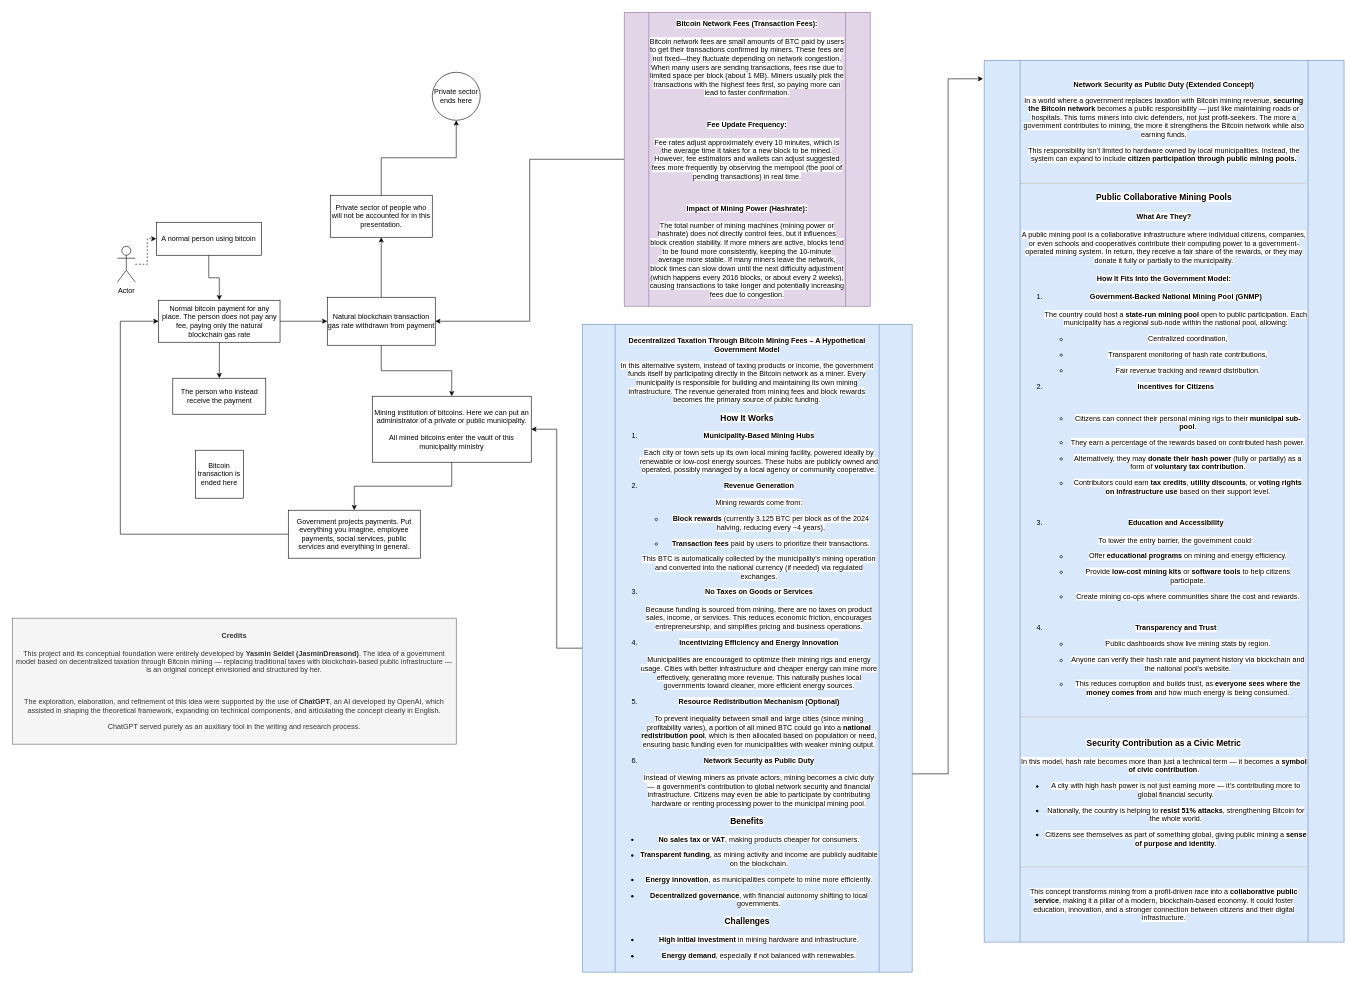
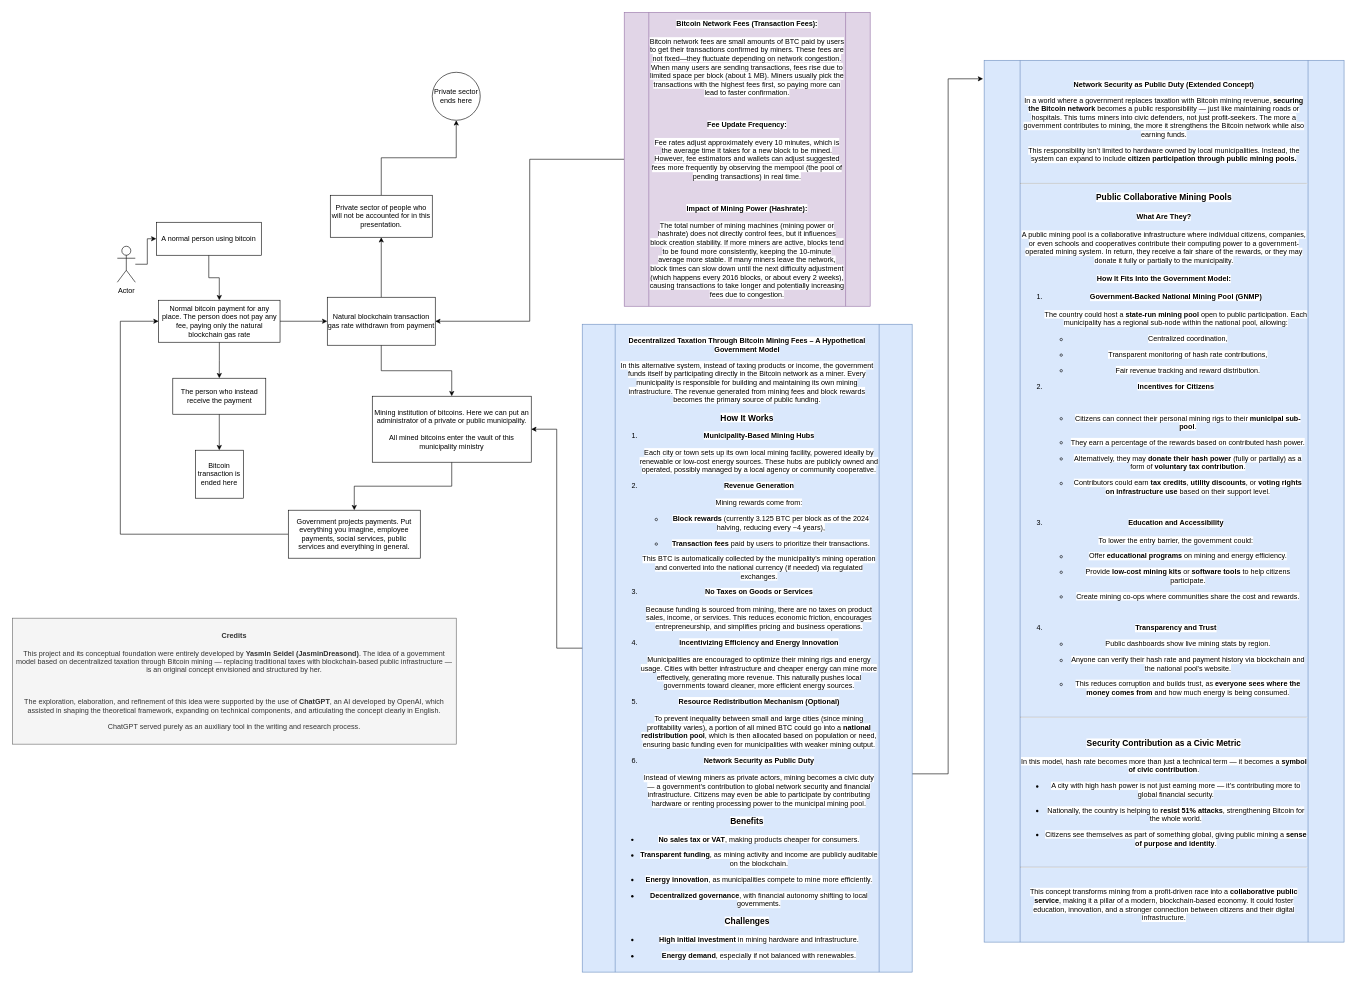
edge "Actor" -> "A normal person using bitcoin": style dashed -> solid
edge "The person who instead receive the payment" -> "Bitcoin transaction is ended here": added
